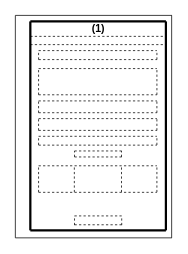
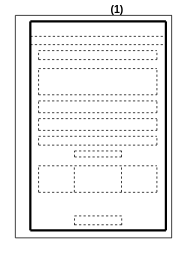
node "(1)": moved (98, 30) -> (117, 12)
